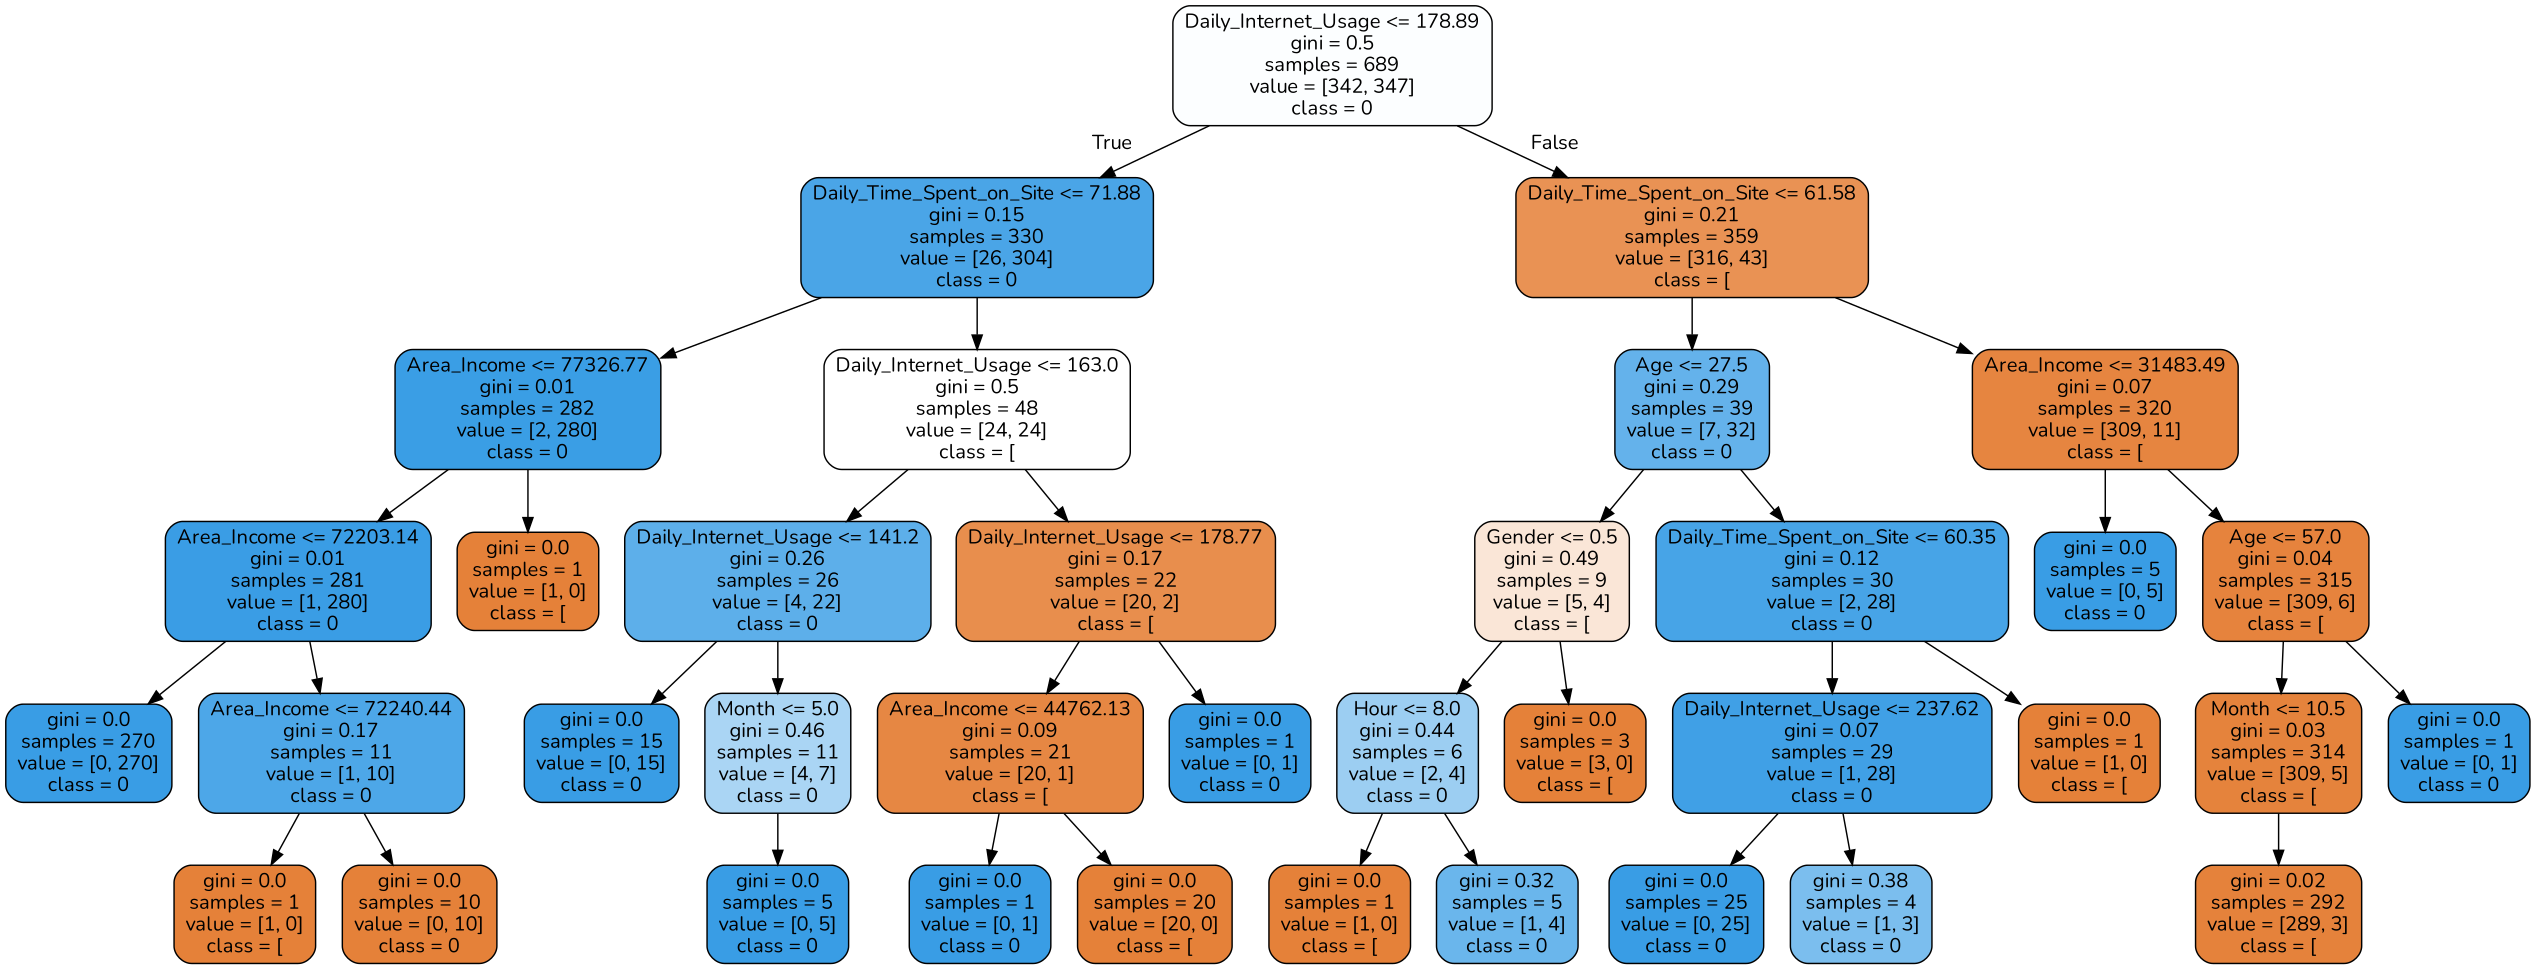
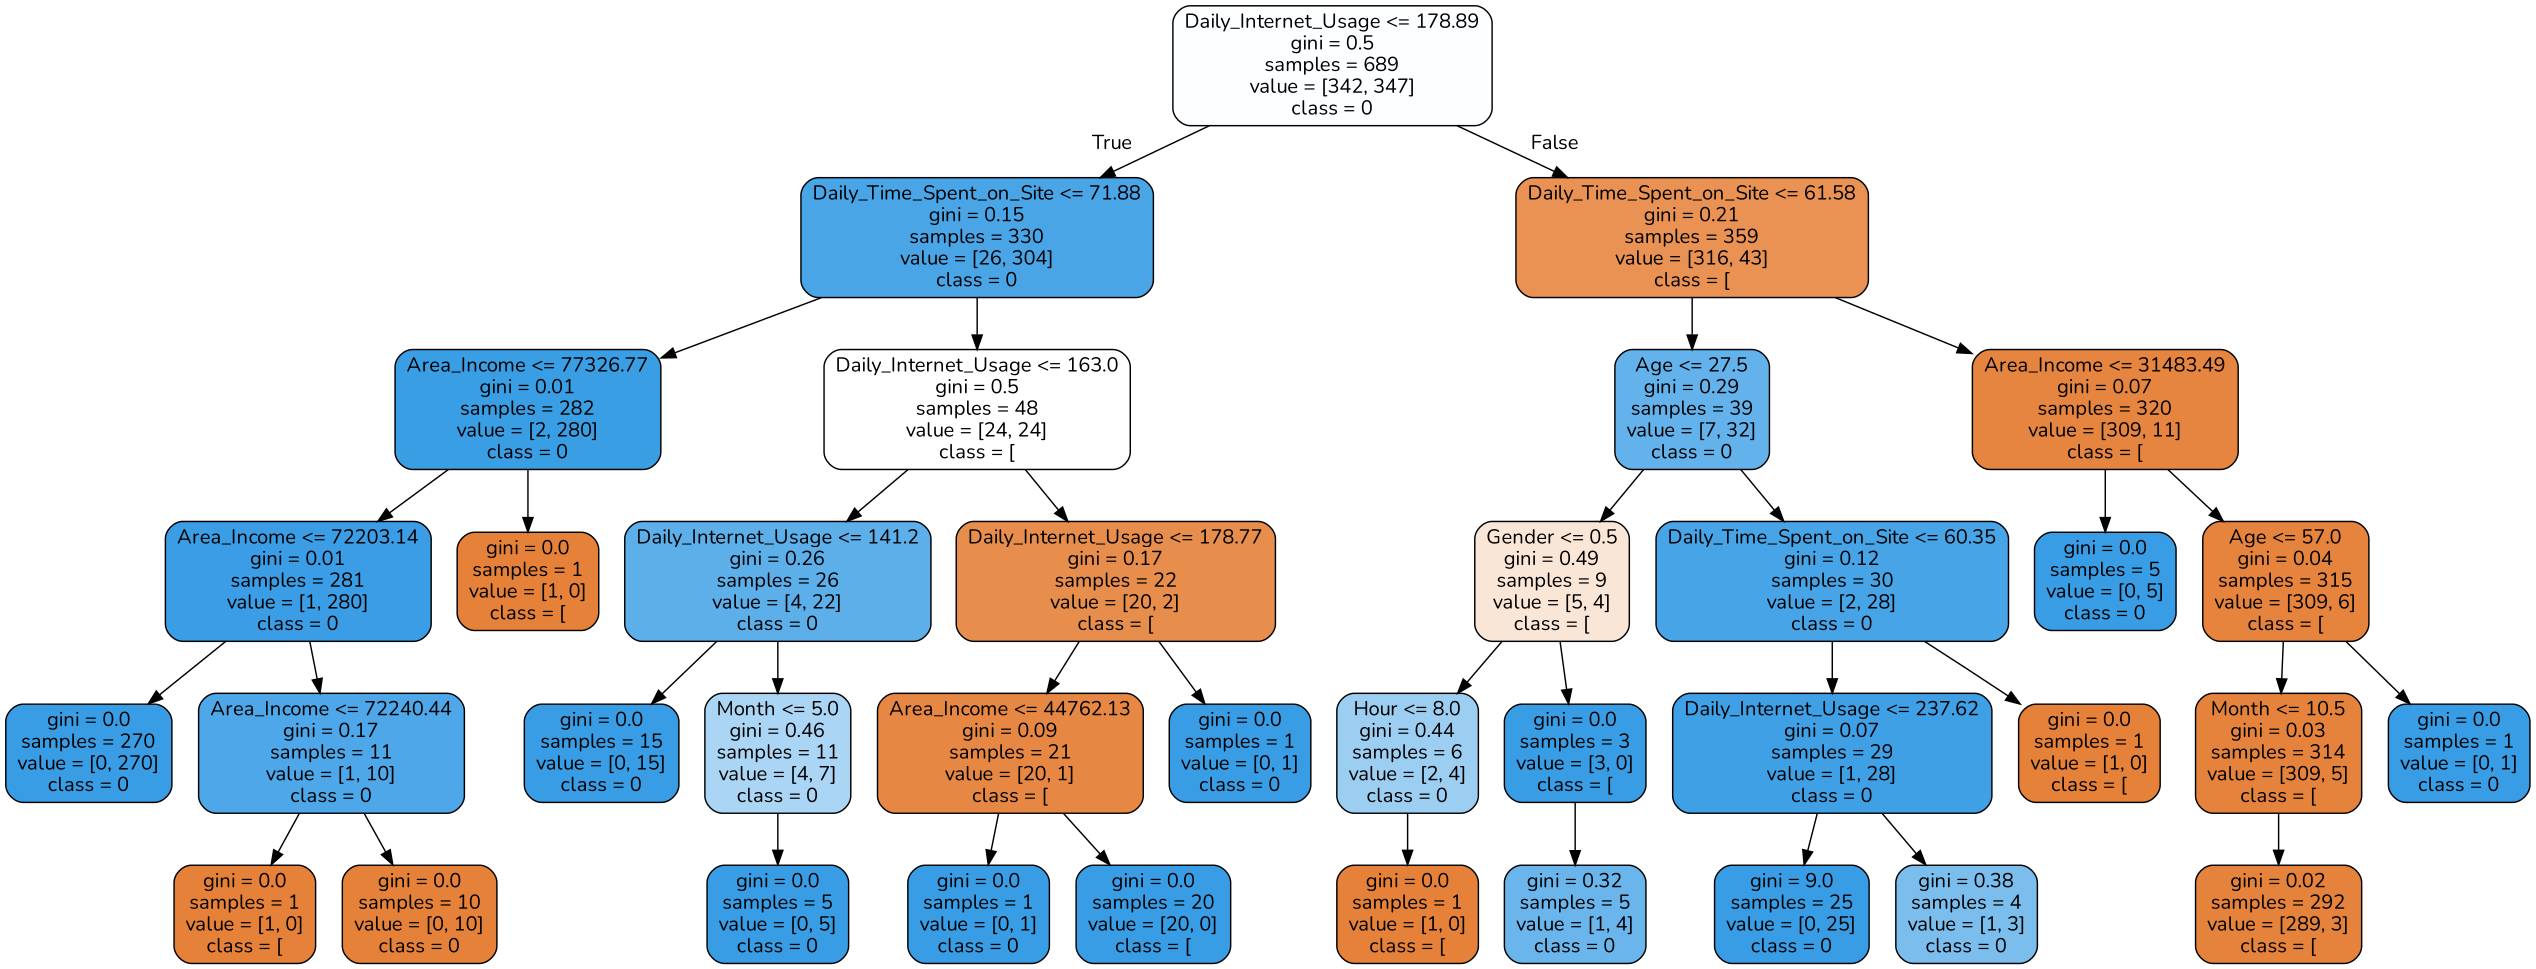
node "gini = 0.0 samples = 3 value = [3, 0] class = [": fillcolor #e58139 -> #399de5
edge "Hour <= 8.0 gini = 0.44 samples = 6 value = [2, 4] class = 0" -> "gini = 0.32 samples = 5 value = [1, 4] class = 0": now "gini = 0.0 samples = 3 value = [3, 0] class = [" -> "gini = 0.32 samples = 5 value = [1, 4] class = 0"
node "gini = 0.0 samples = 20 value = [20, 0] class = [": fillcolor #e58139 -> #399de5
node "gini = 0.0 samples = 25 value = [0, 25] class = 0": label "gini = 0.0 samples = 25 value = [0, 25] class = 0" -> "gini = 9.0 samples = 25 value = [0, 25] class = 0"
